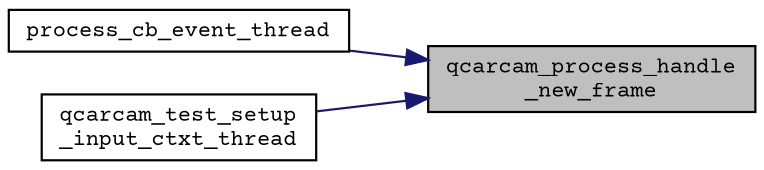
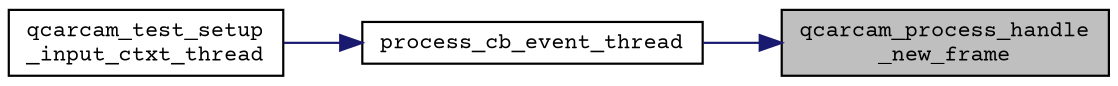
edge "qcarcam_test_setup _input_ctxt_thread" -> "qcarcam_process_handle _new_frame": now "qcarcam_test_setup _input_ctxt_thread" -> "process_cb_event_thread"
